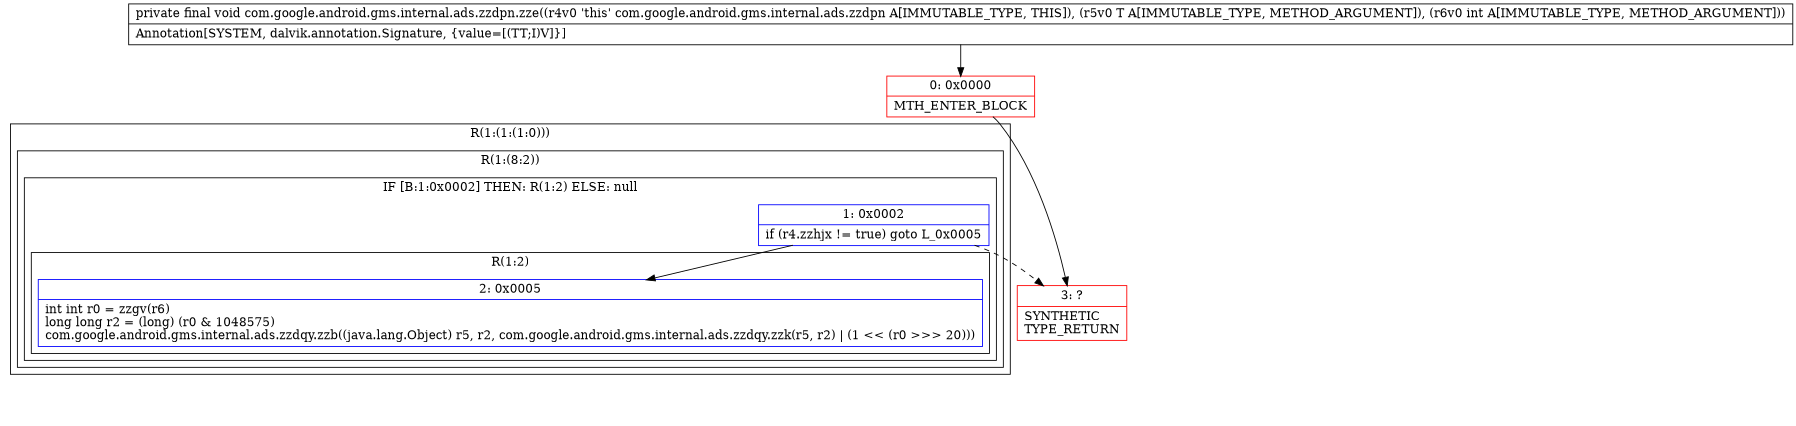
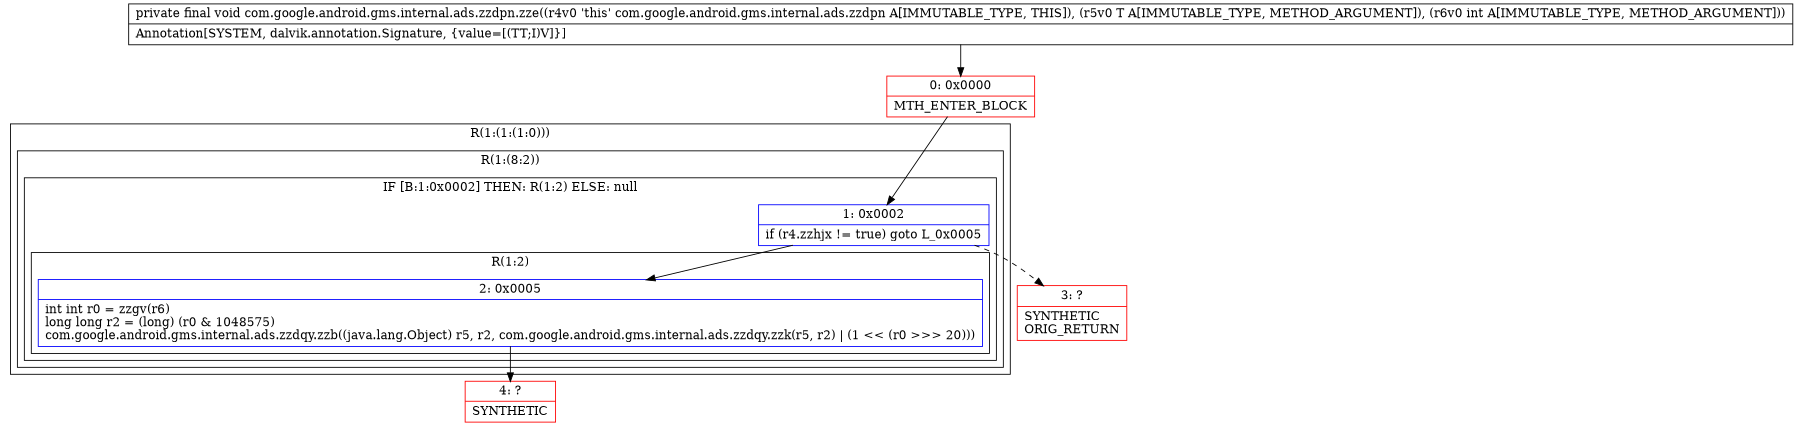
edge "0: 0x0000" -> "3: ?": now "0: 0x0000" -> "1: 0x0002"
node "3: ?": text "TYPE_RETURN" -> "ORIG_RETURN"
node "4: ?": added
